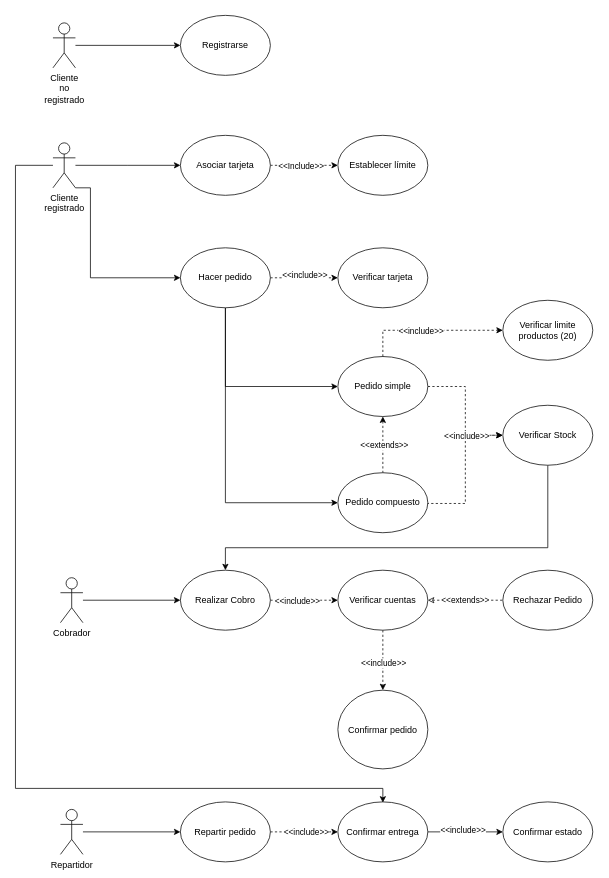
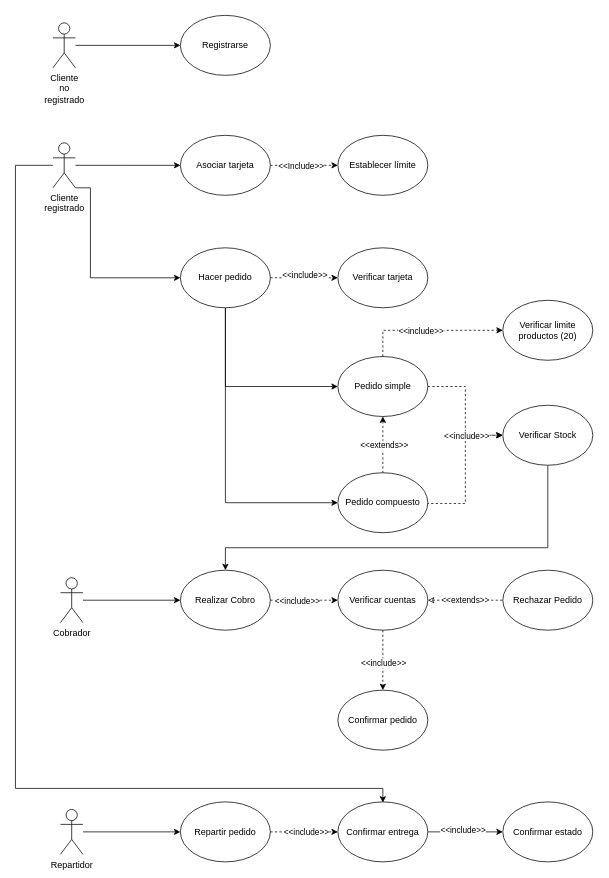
node "Confirmar pedido": size 90x79 -> 90x60
